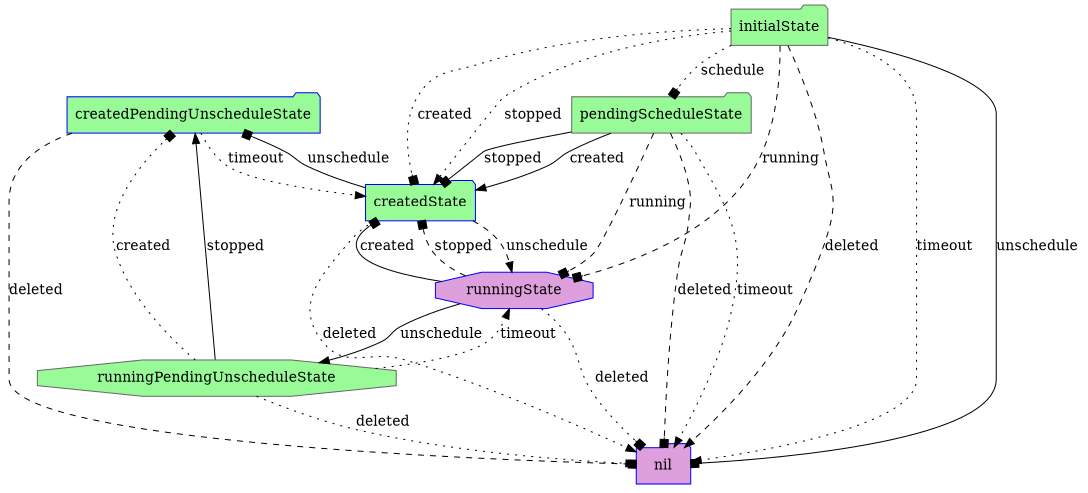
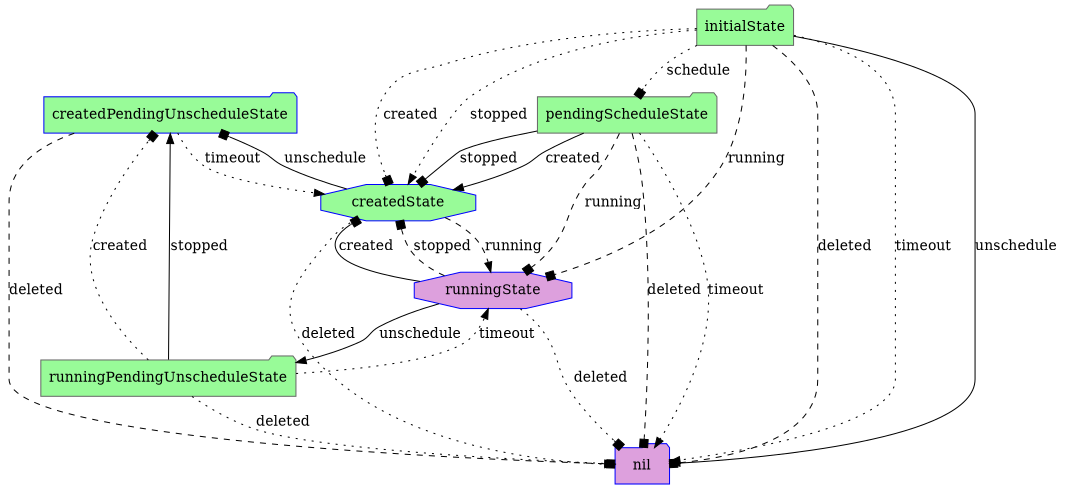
node "createdState": shape folder -> octagon
edge "createdState" -> "runningState": label "unschedule" -> "running"
node "runningPendingUnscheduleState": shape octagon -> folder
